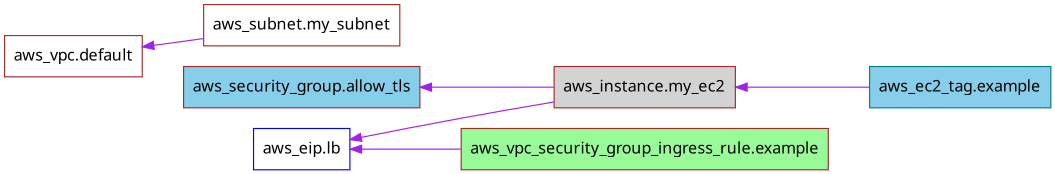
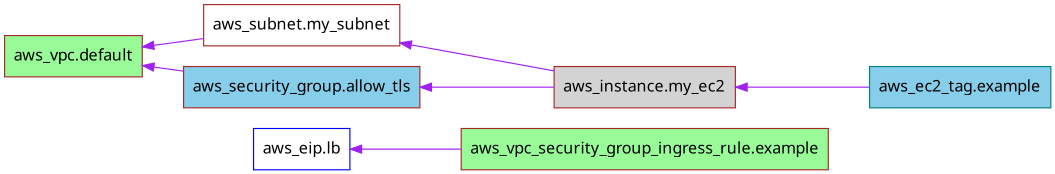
node "aws_vpc.default": fillcolor white -> palegreen
edge "aws_security_group.allow_tls" -> "aws_vpc.default": added
edge "aws_instance.my_ec2" -> "aws_eip.lb": now "aws_instance.my_ec2" -> "aws_subnet.my_subnet"
